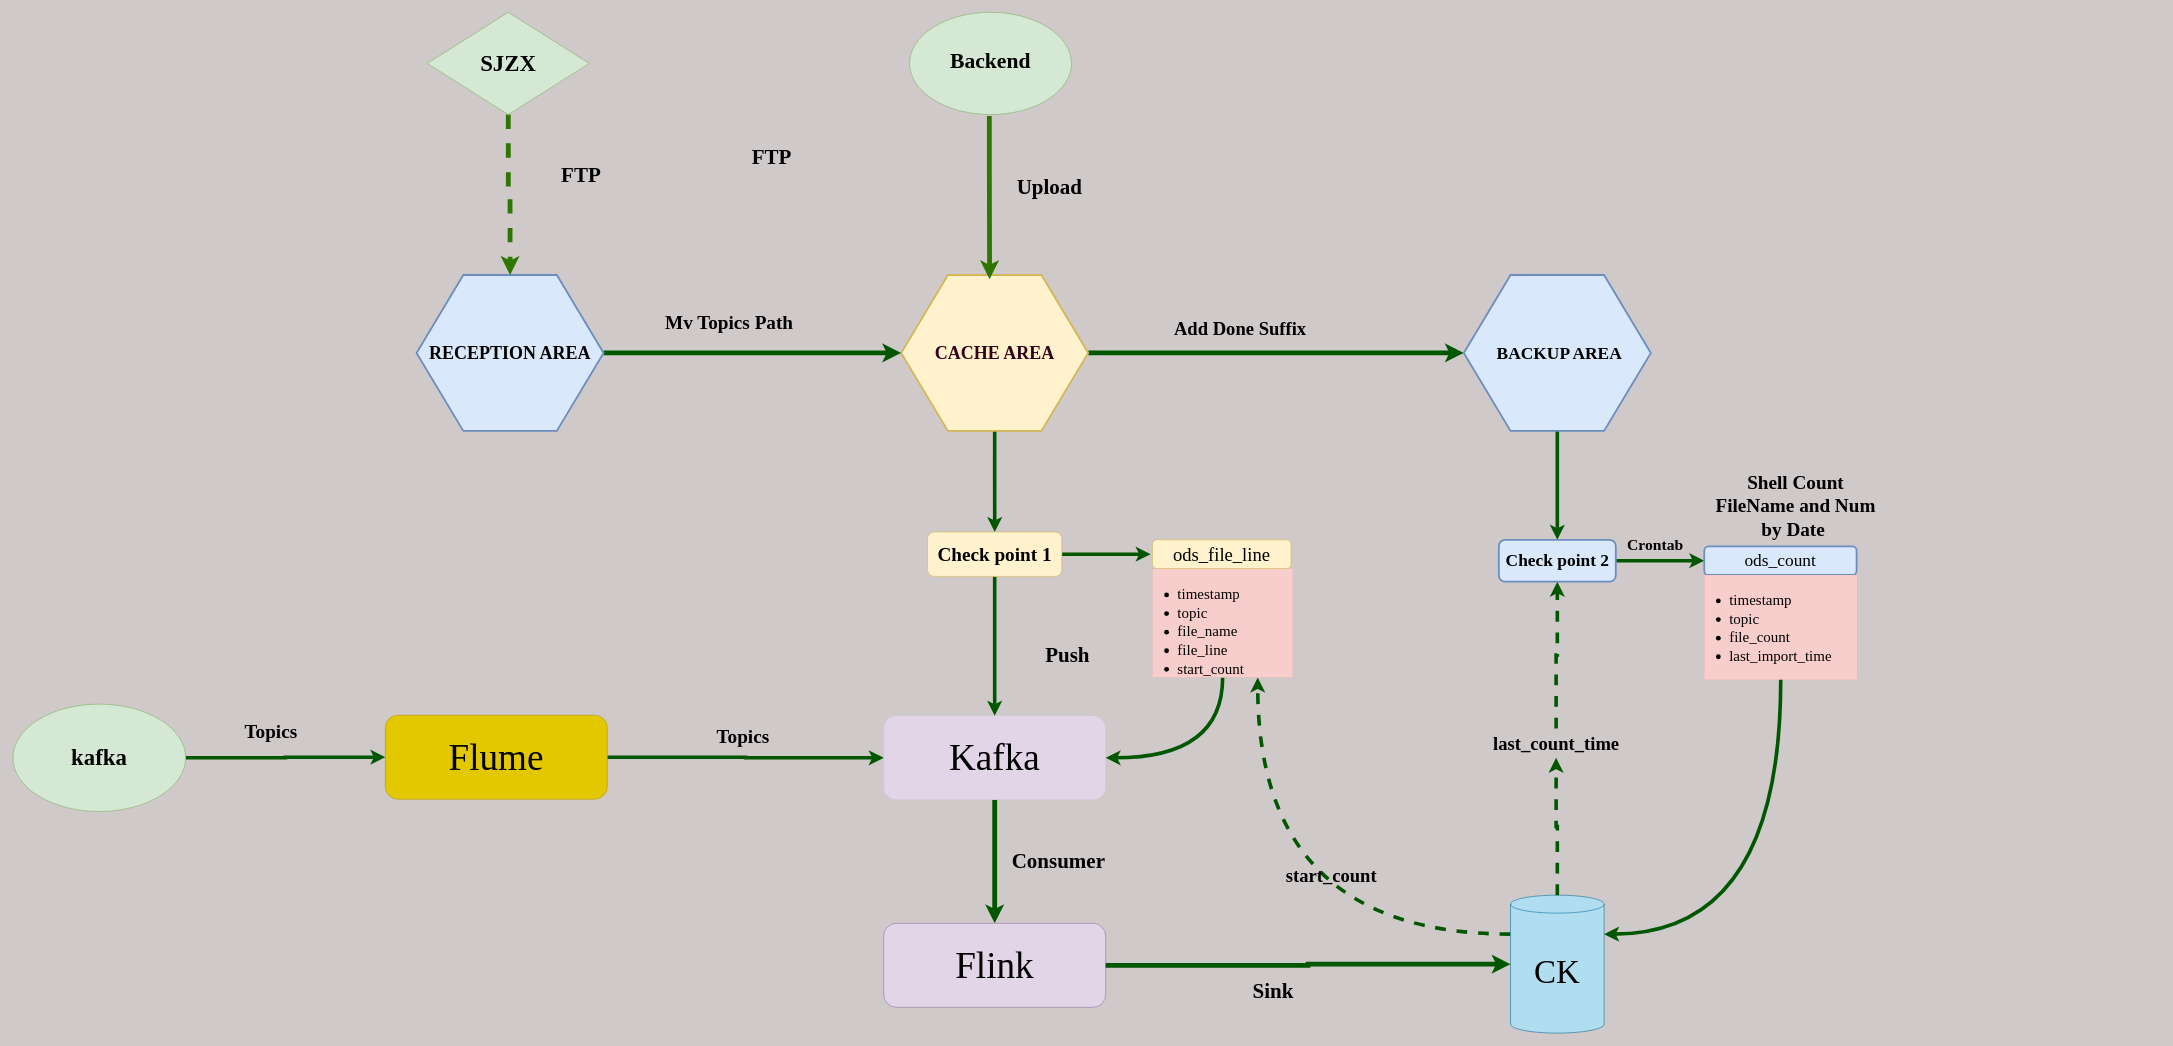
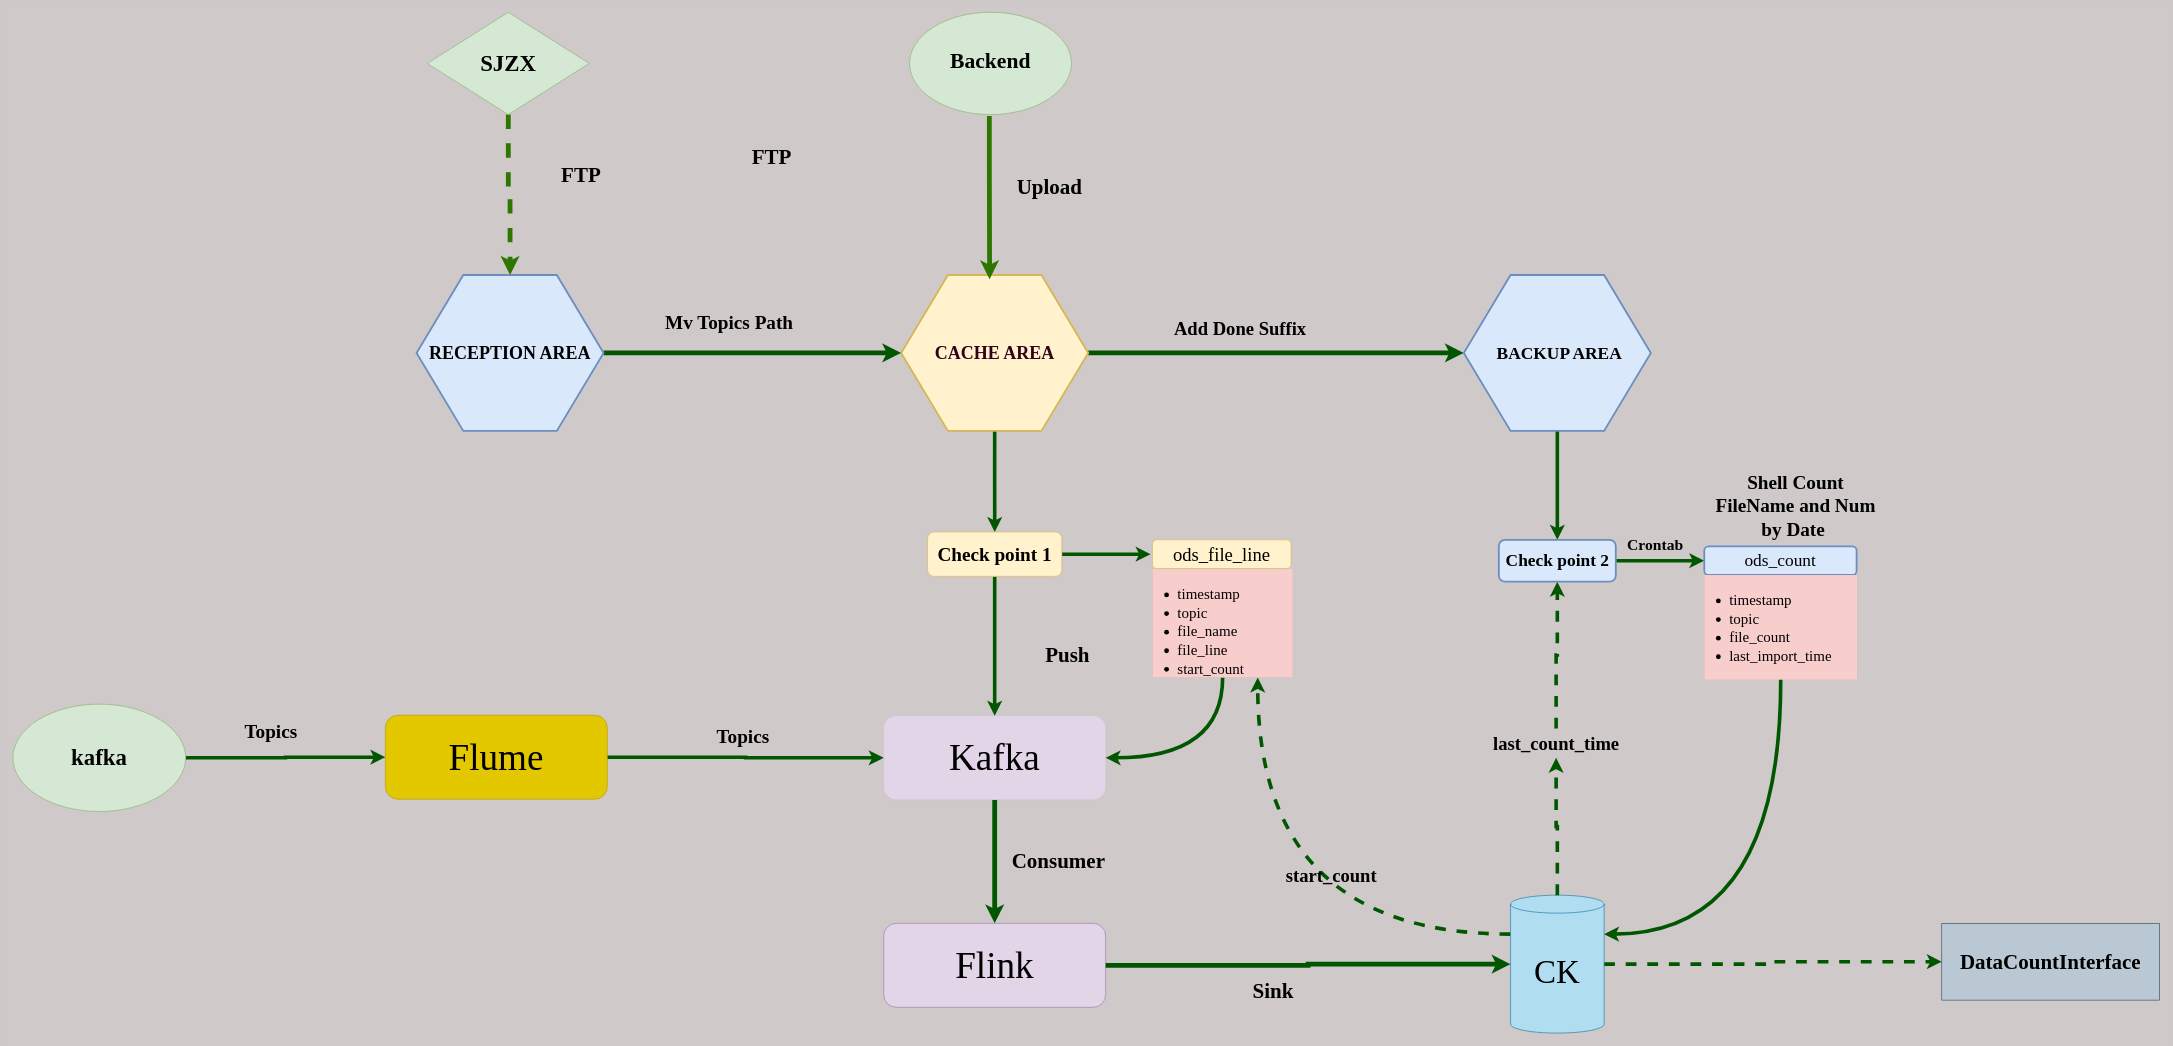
node "DataCountInterface": added
edge "CK" -> "DataCountInterface": added
